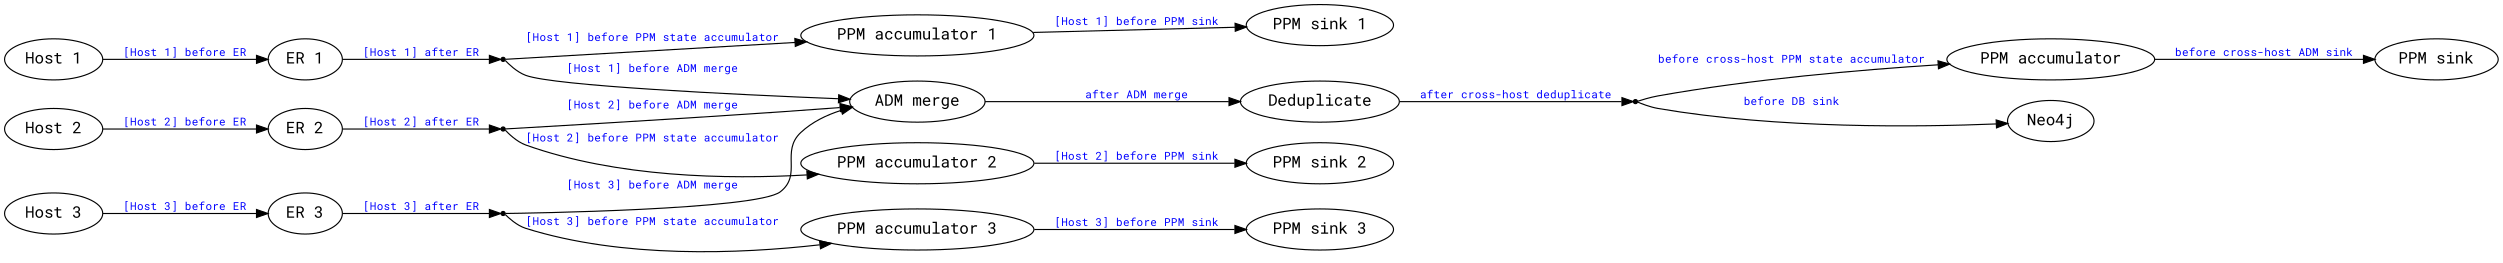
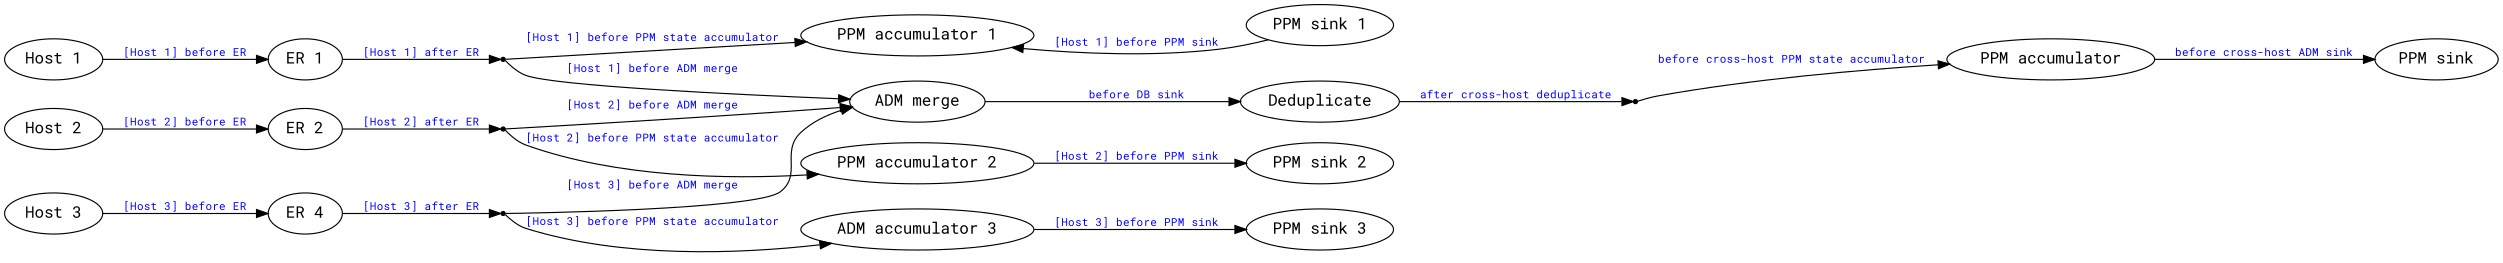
edge "PPM accumulator 1" -> "PPM sink 1": reversed
edge "ADM merge" -> "Deduplicate": label "after ADM merge" -> "before DB sink"
node "Neo4j": removed
node "ER 3": label "ER 3" -> "ER 4"
node "PPM accumulator 3": label "PPM accumulator 3" -> "ADM accumulator 3"
